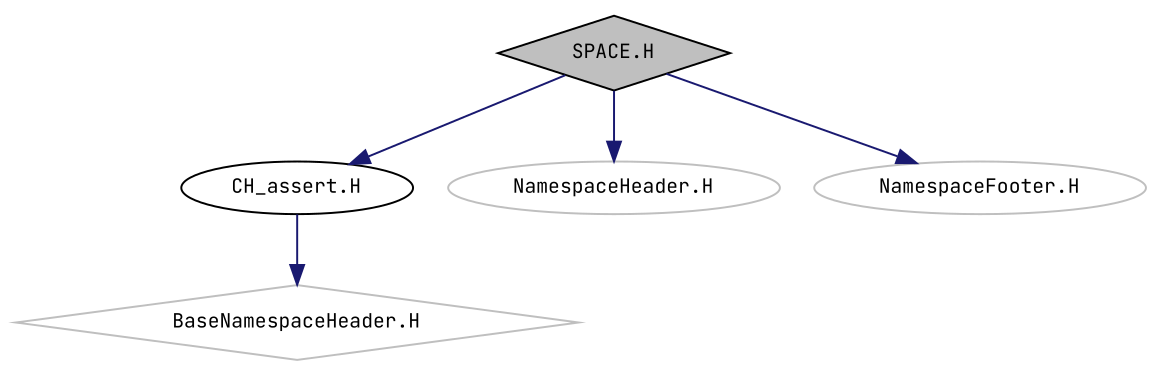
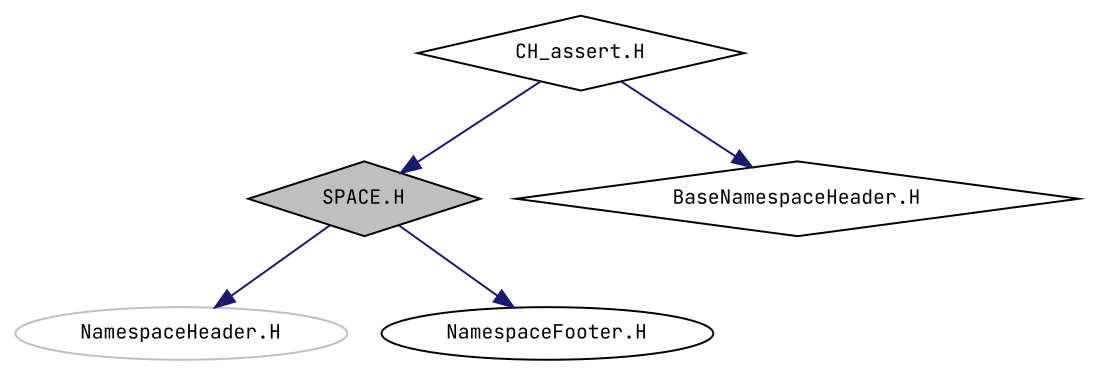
edge "SPACE.H" -> "CH_assert.H": reversed
node "CH_assert.H": shape ellipse -> diamond
node "NamespaceFooter.H": color grey75 -> black
node "BaseNamespaceHeader.H": color grey75 -> black
